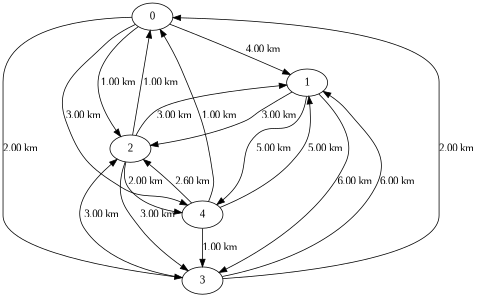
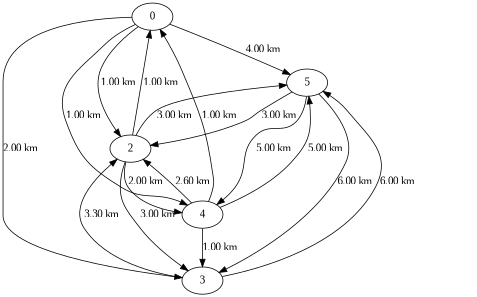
node "1": label "1" -> "5"
edge "0" -> "4": label "3.00 km" -> "1.00 km"
edge "3" -> "0": removed, label "2.00 km"
edge "3" -> "2": label "3.00 km" -> "3.30 km"
